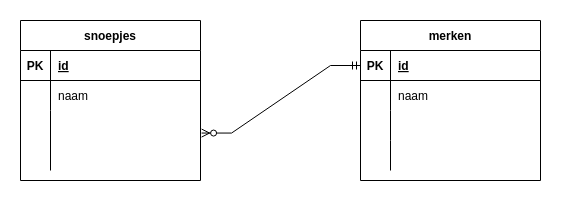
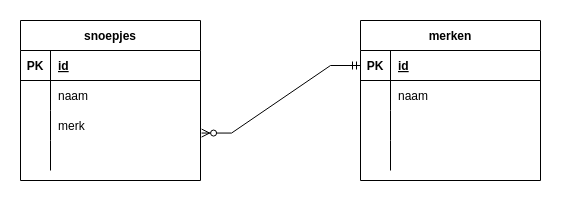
node "merk": added
